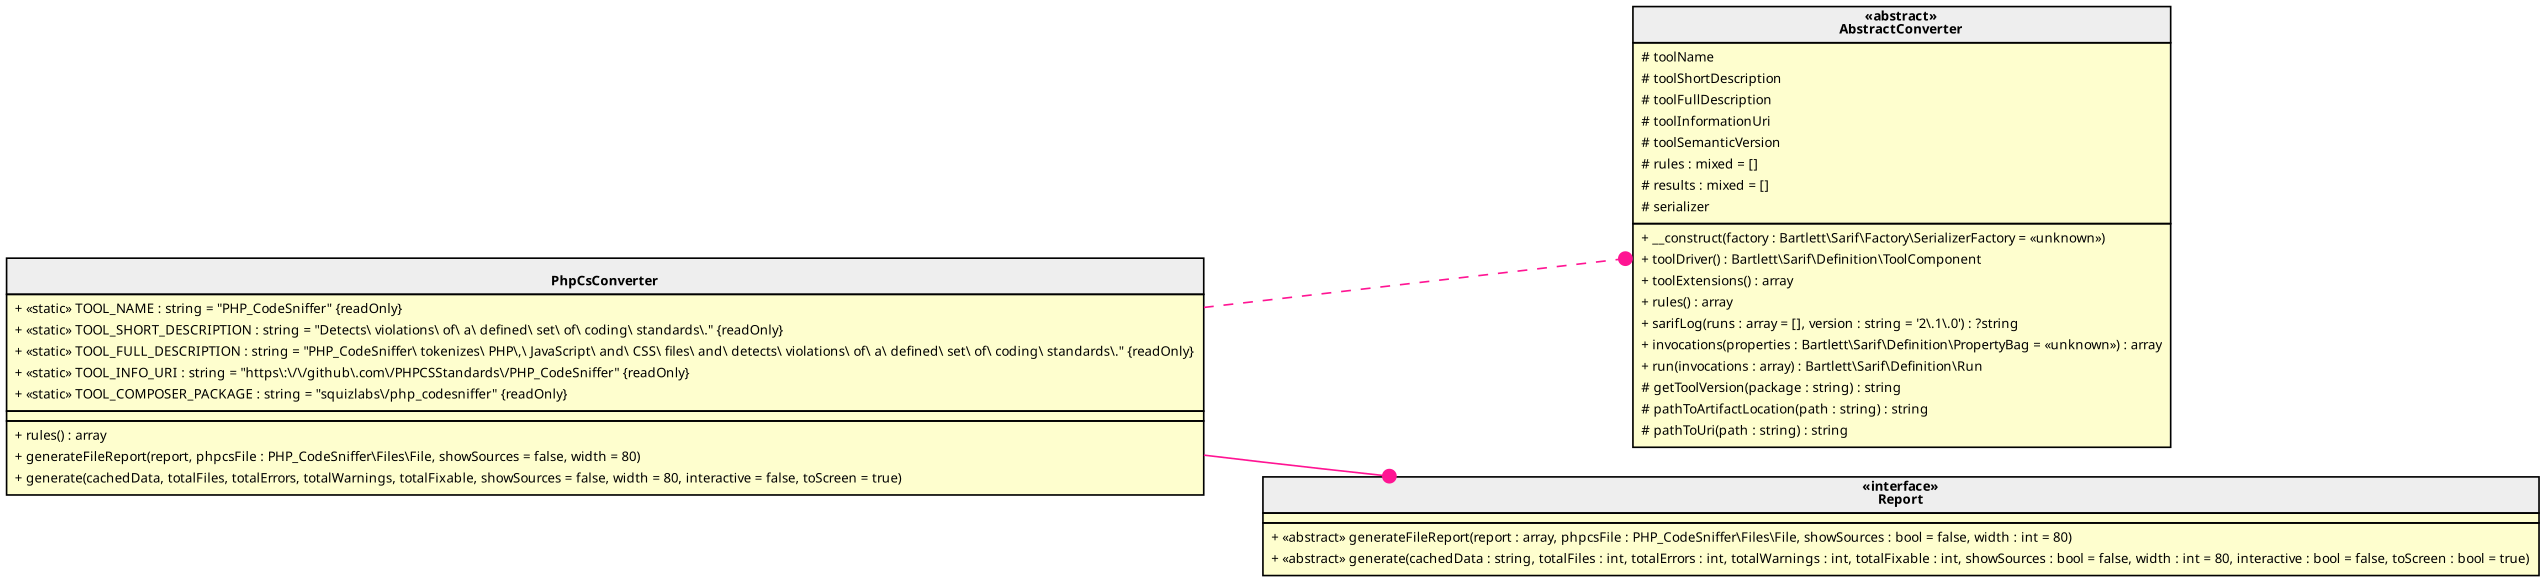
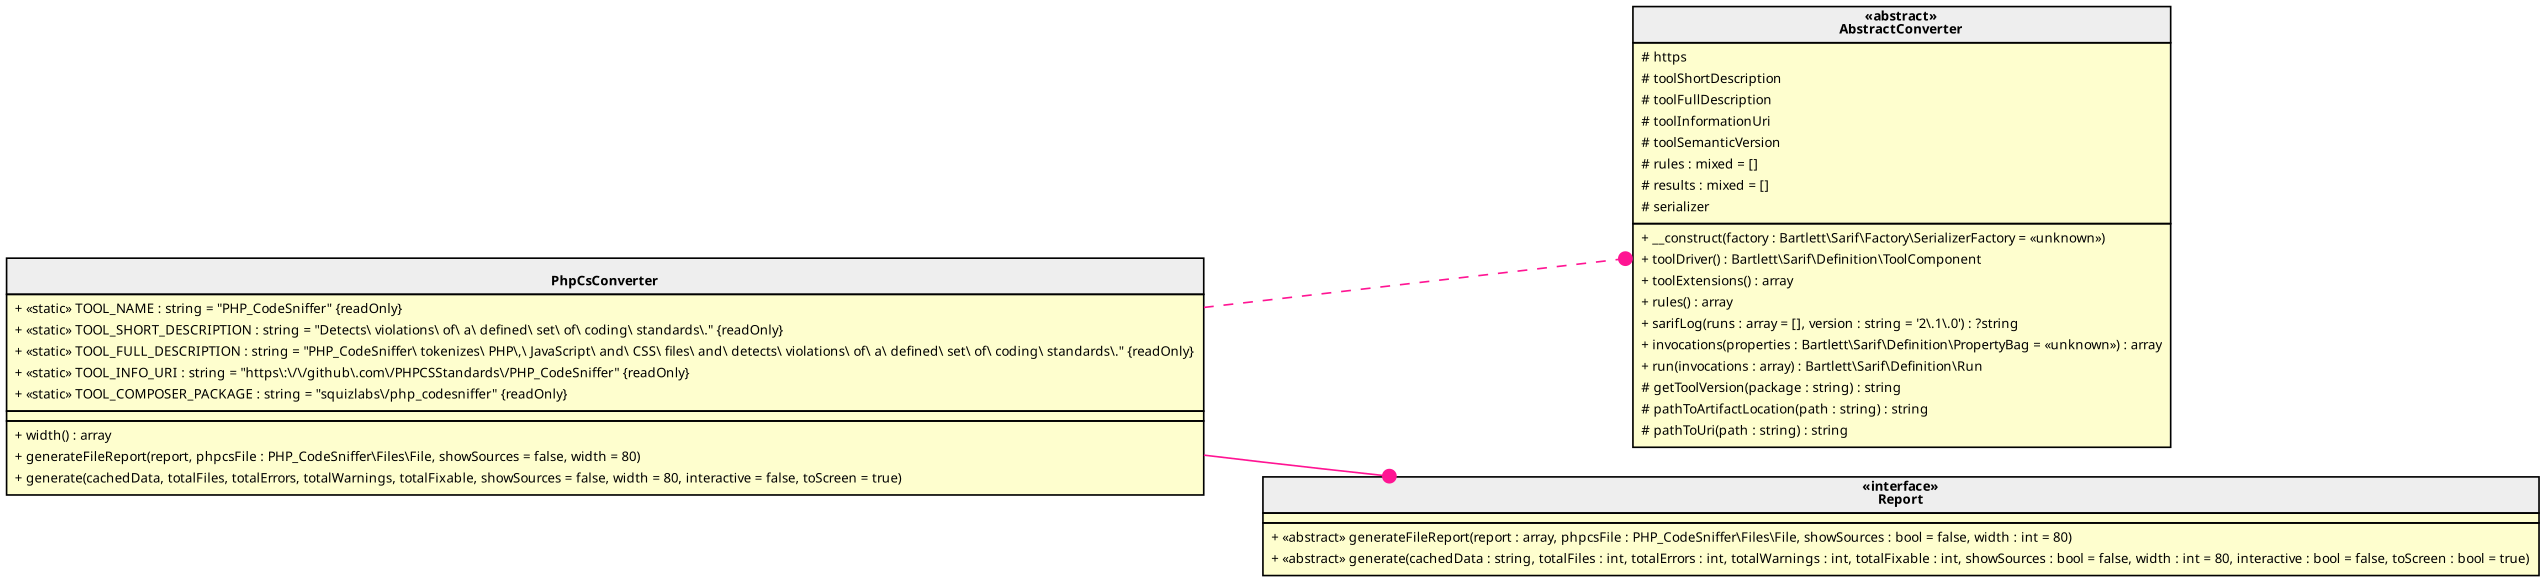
node "AbstractConverter": text "# toolName" -> "# https"
node "PhpCsConverter": text "+ rules() : array" -> "+ width() : array"
